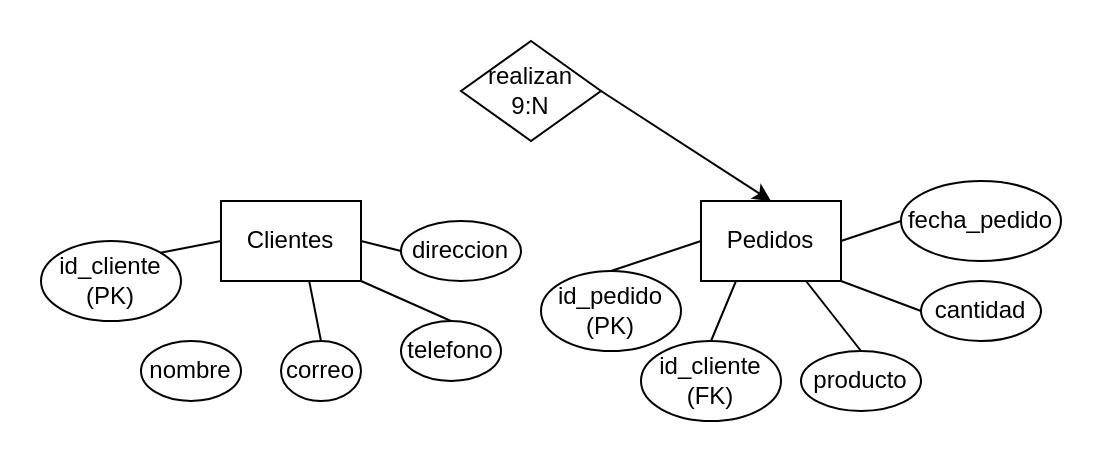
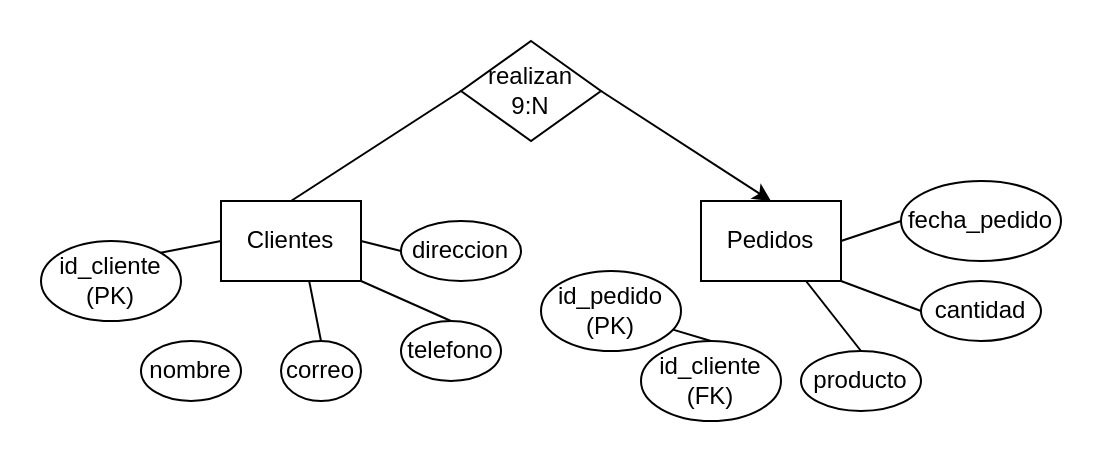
edge "realizan 9:N" -- "Clientes": added
edge "Pedidos" -- "id_pedido (PK)": removed
edge "Pedidos" -- "id_cliente (FK)": now "id_pedido (PK)" -- "id_cliente (FK)"
